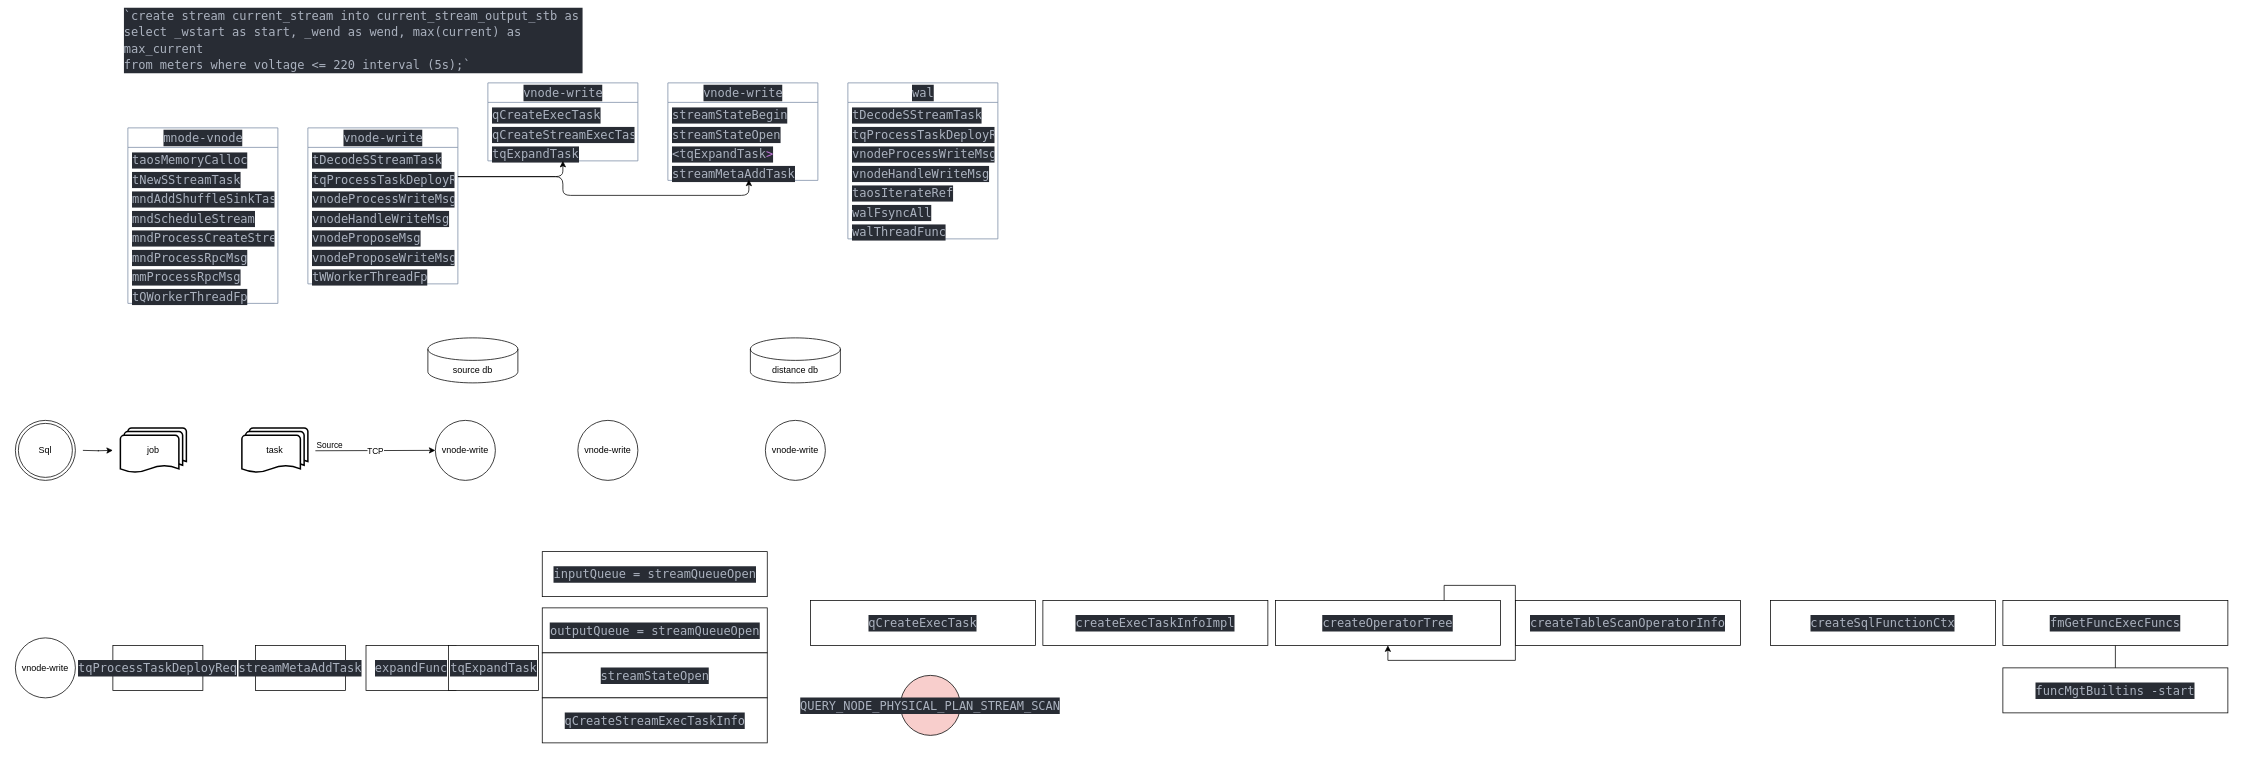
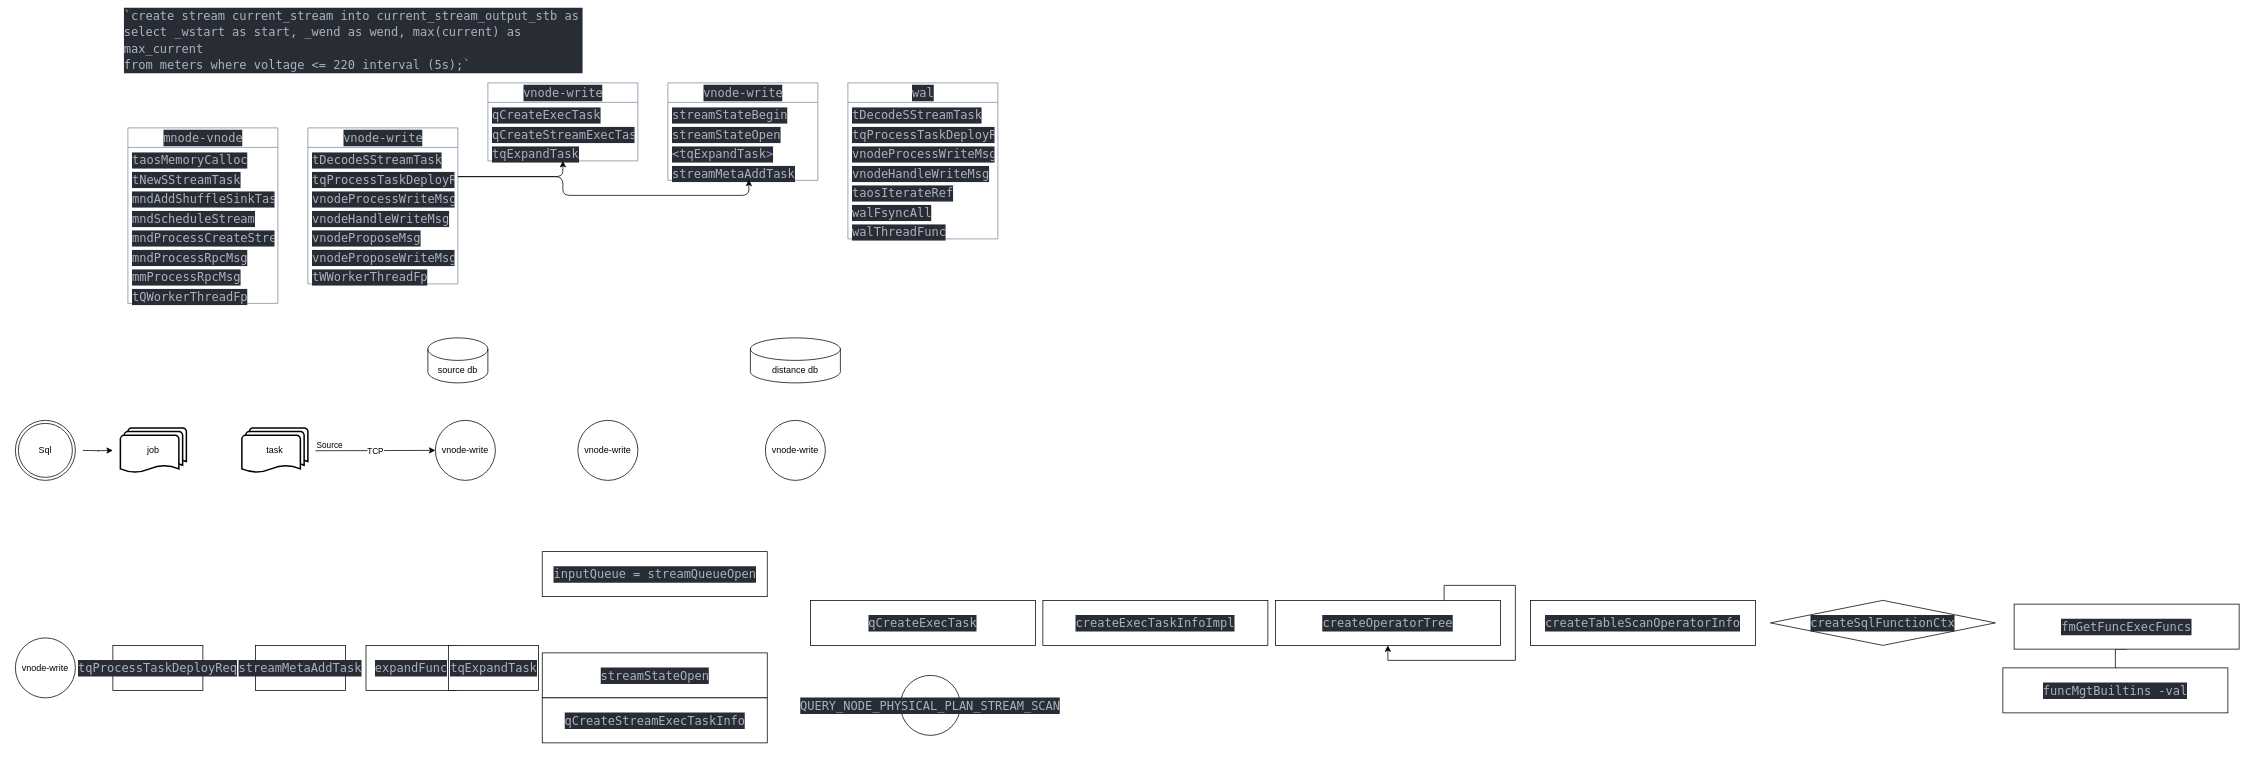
node "source db": size 90x45 -> 60x45
node "createTableScanOperatorInfo": moved (1628, 623) -> (1643, 623)
node "createSqlFunctionCtx": shape rectangle -> diamond
node "fmGetFuncExecFuncs": moved (2115, 623) -> (2127, 627)
node "outputQueue = streamQueueOpen": removed
node "funcMgtBuiltins -start": label "funcMgtBuiltins -start" -> "funcMgtBuiltins -val"
node "QUERY_NODE_PHYSICAL_PLAN_STREAM_SCAN": fillcolor #f8cecc -> #ffffff
